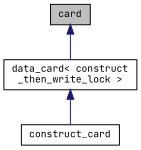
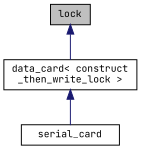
node "card": label "card" -> "lock"
node "construct_card": label "construct_card" -> "serial_card"
